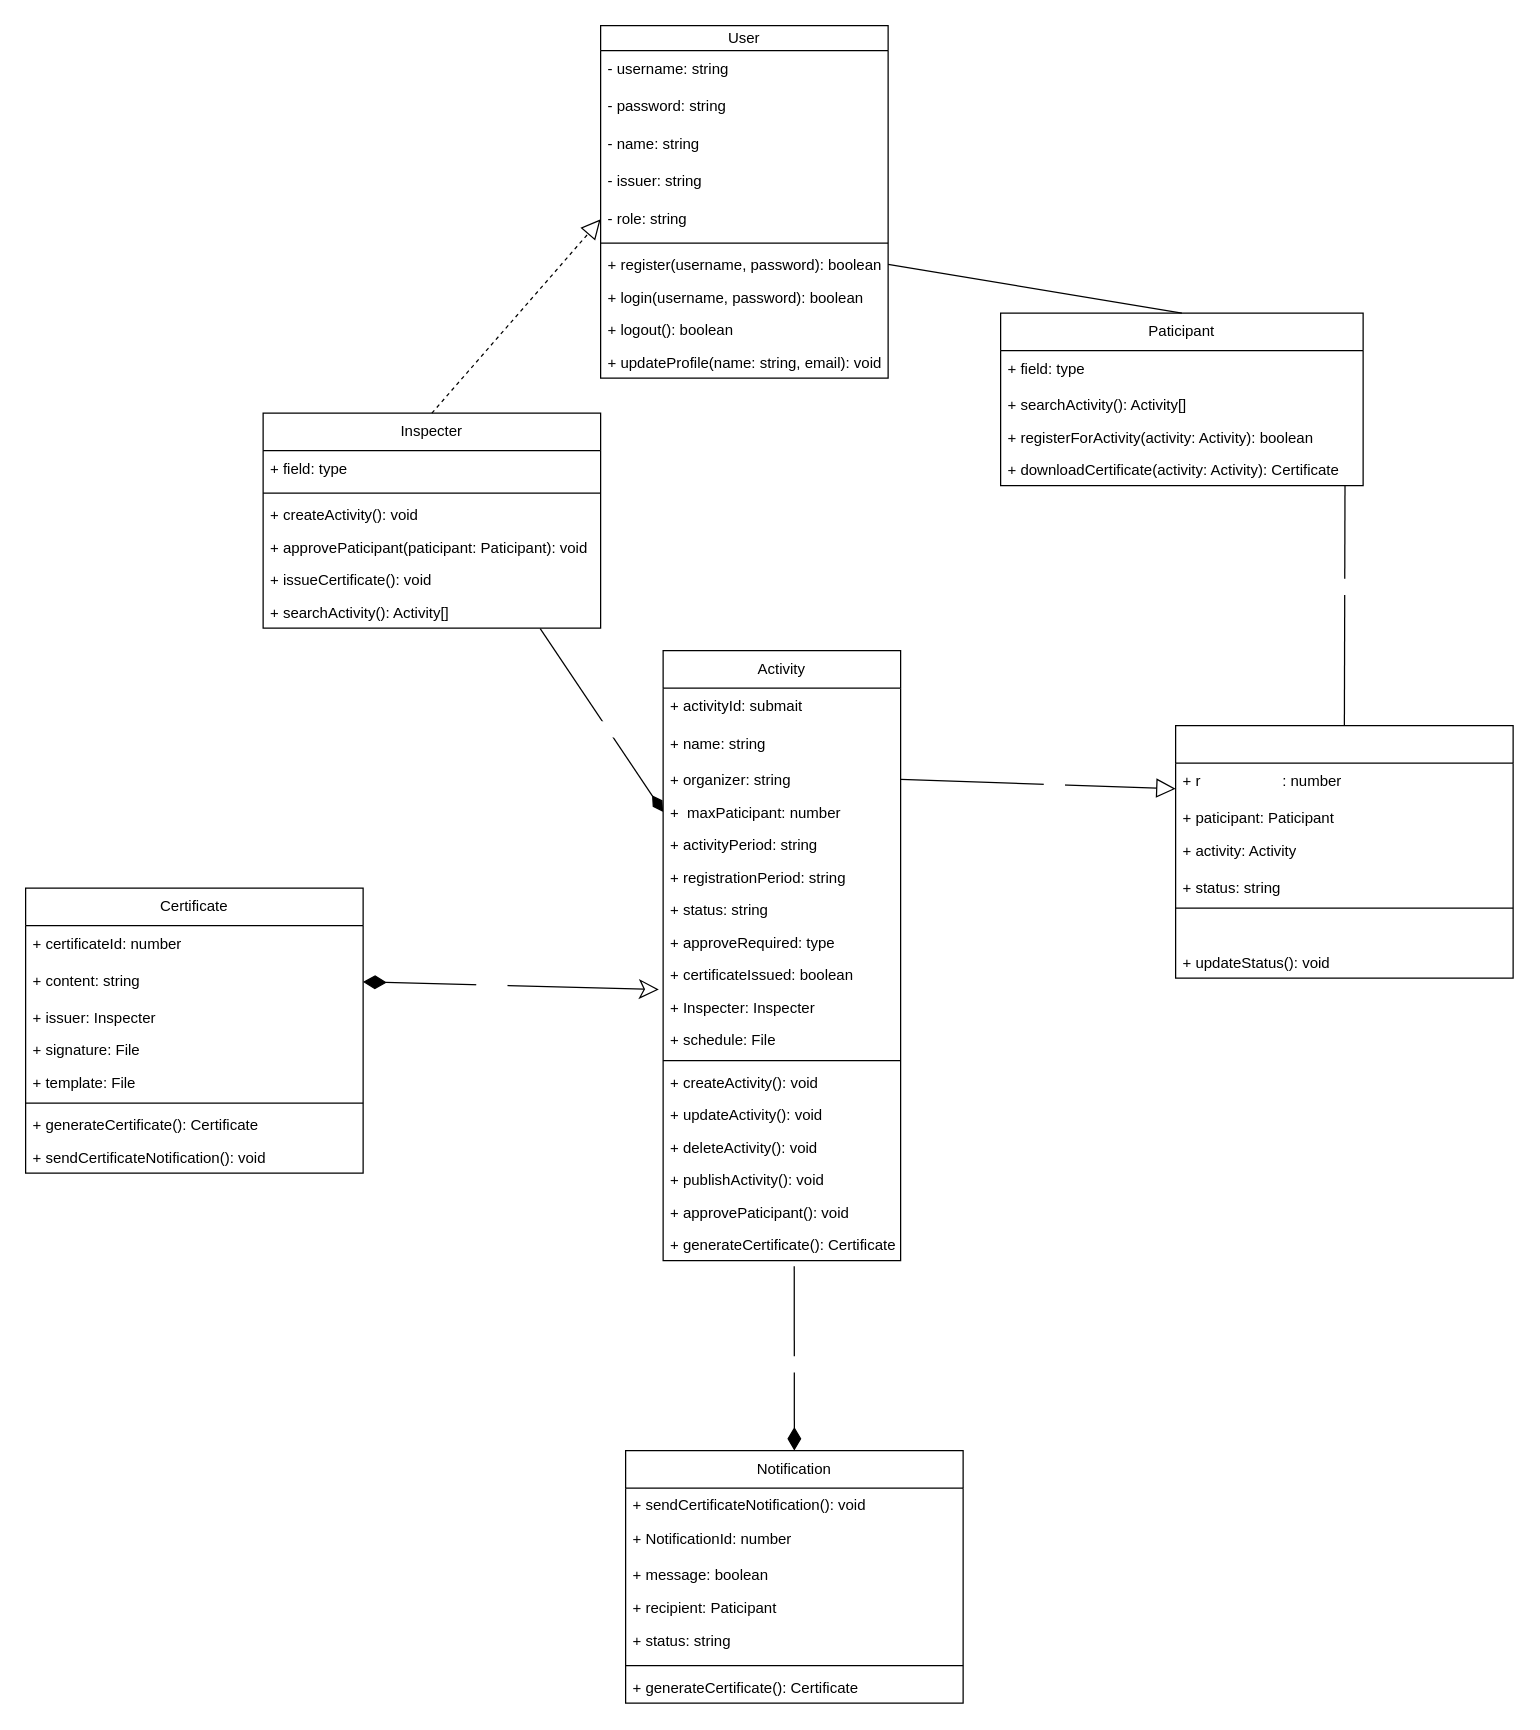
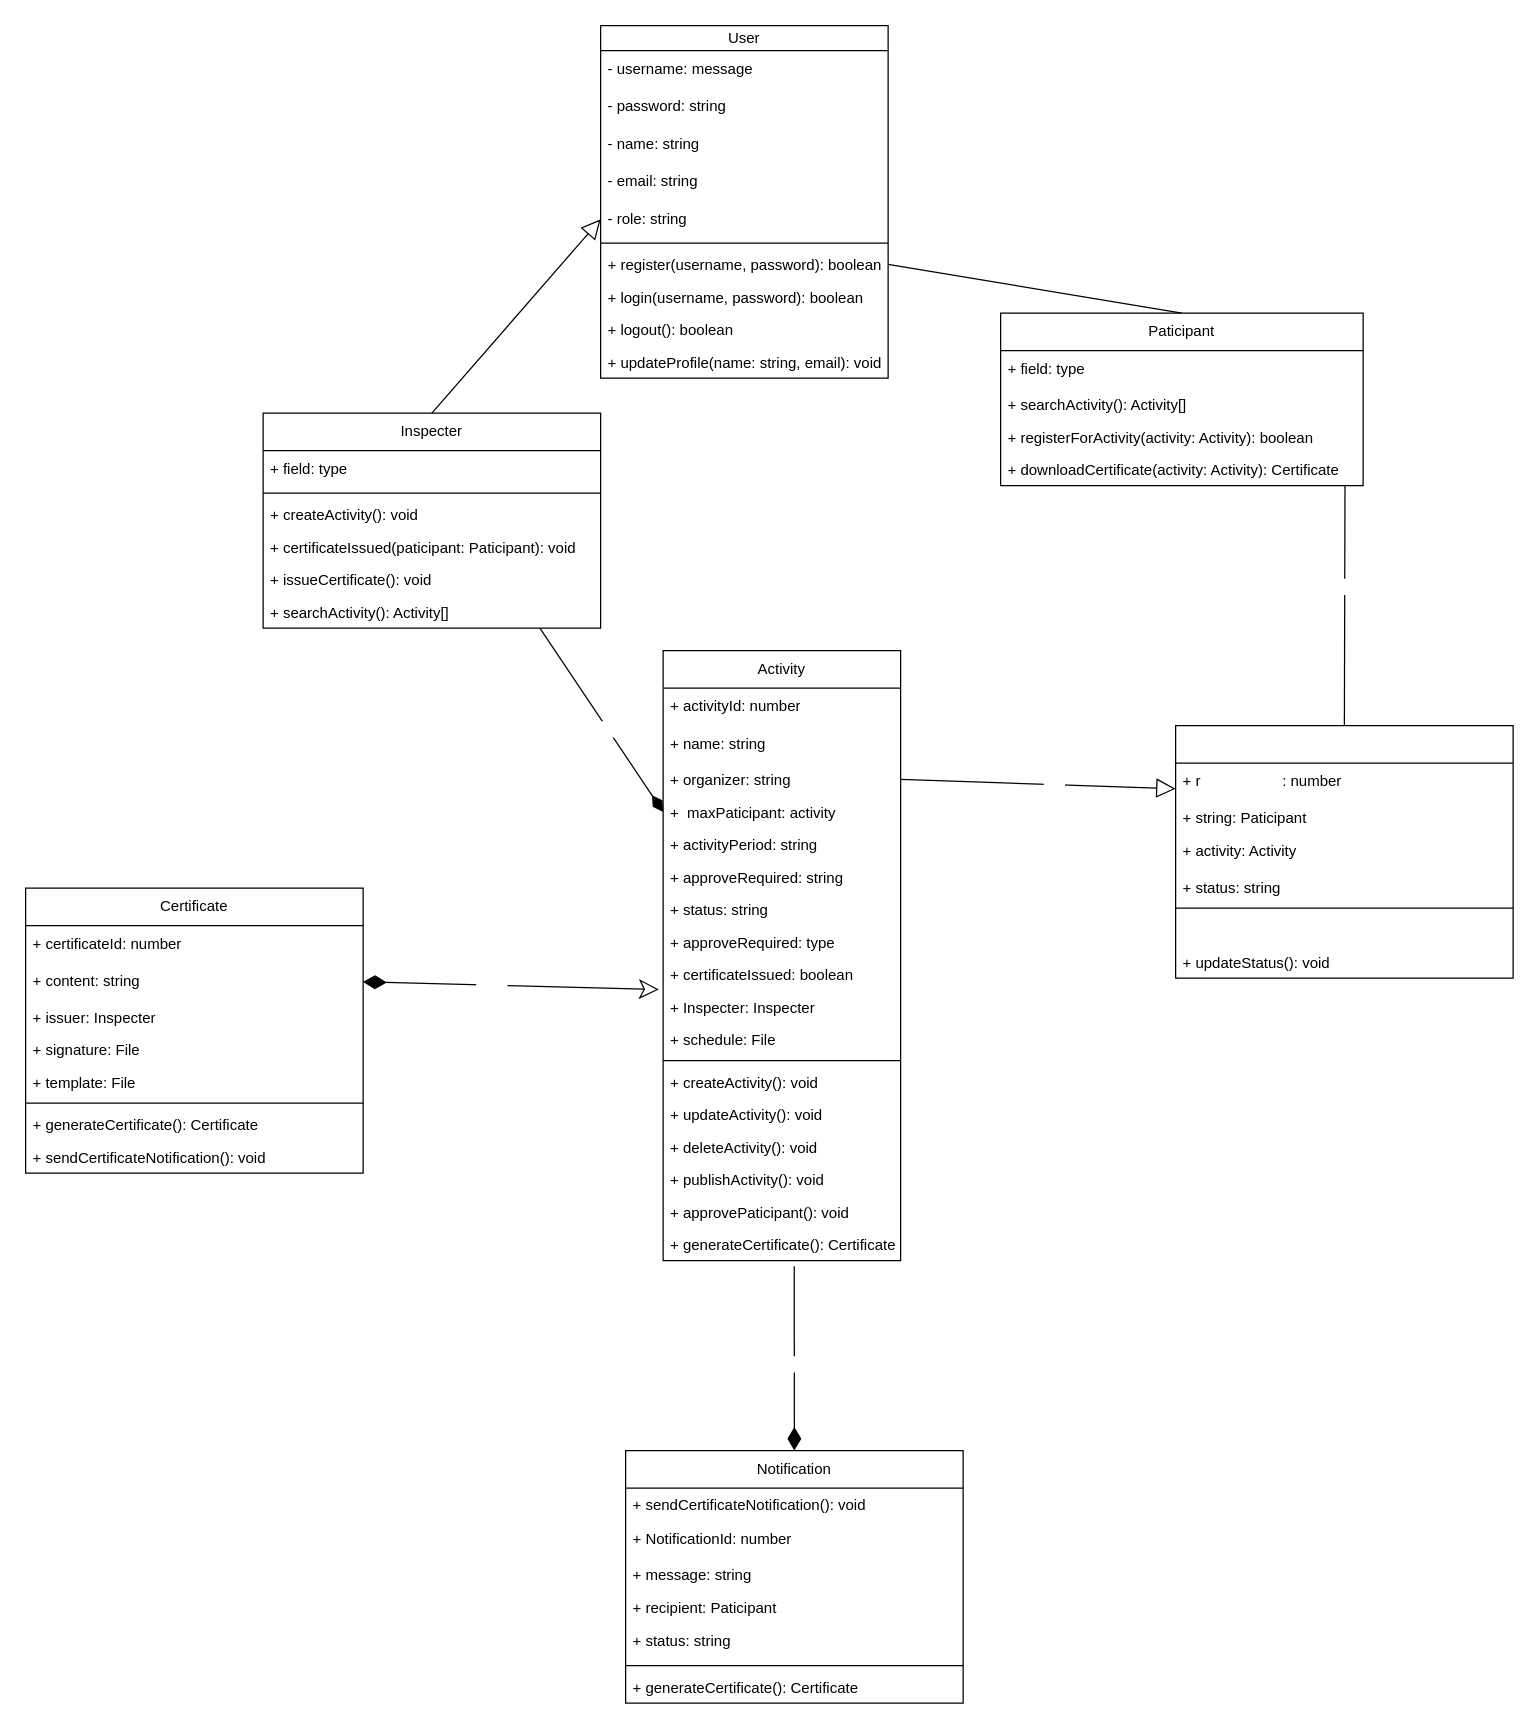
node "- username: string": label "- username: string" -> "- username: message"
node "- issuer: string": label "- issuer: string" -> "- email: string"
edge "Inspecter" -> "- role: string": style dashed -> solid
node "+ approvePaticipant(paticipant: Paticipant): void": label "+ approvePaticipant(paticipant: Paticipant): void" -> "+ certificateIssued(paticipant: Paticipant): void"
node "+ activityId: submait": label "+ activityId: submait" -> "+ activityId: number"
node "+ maxPaticipant: number": label "+ maxPaticipant: number" -> "+ maxPaticipant: activity"
node "+ paticipant: Paticipant": label "+ paticipant: Paticipant" -> "+ string: Paticipant"
node "+ registrationPeriod: string": label "+ registrationPeriod: string" -> "+ approveRequired: string"
node "+ message: boolean": label "+ message: boolean" -> "+ message: string"
